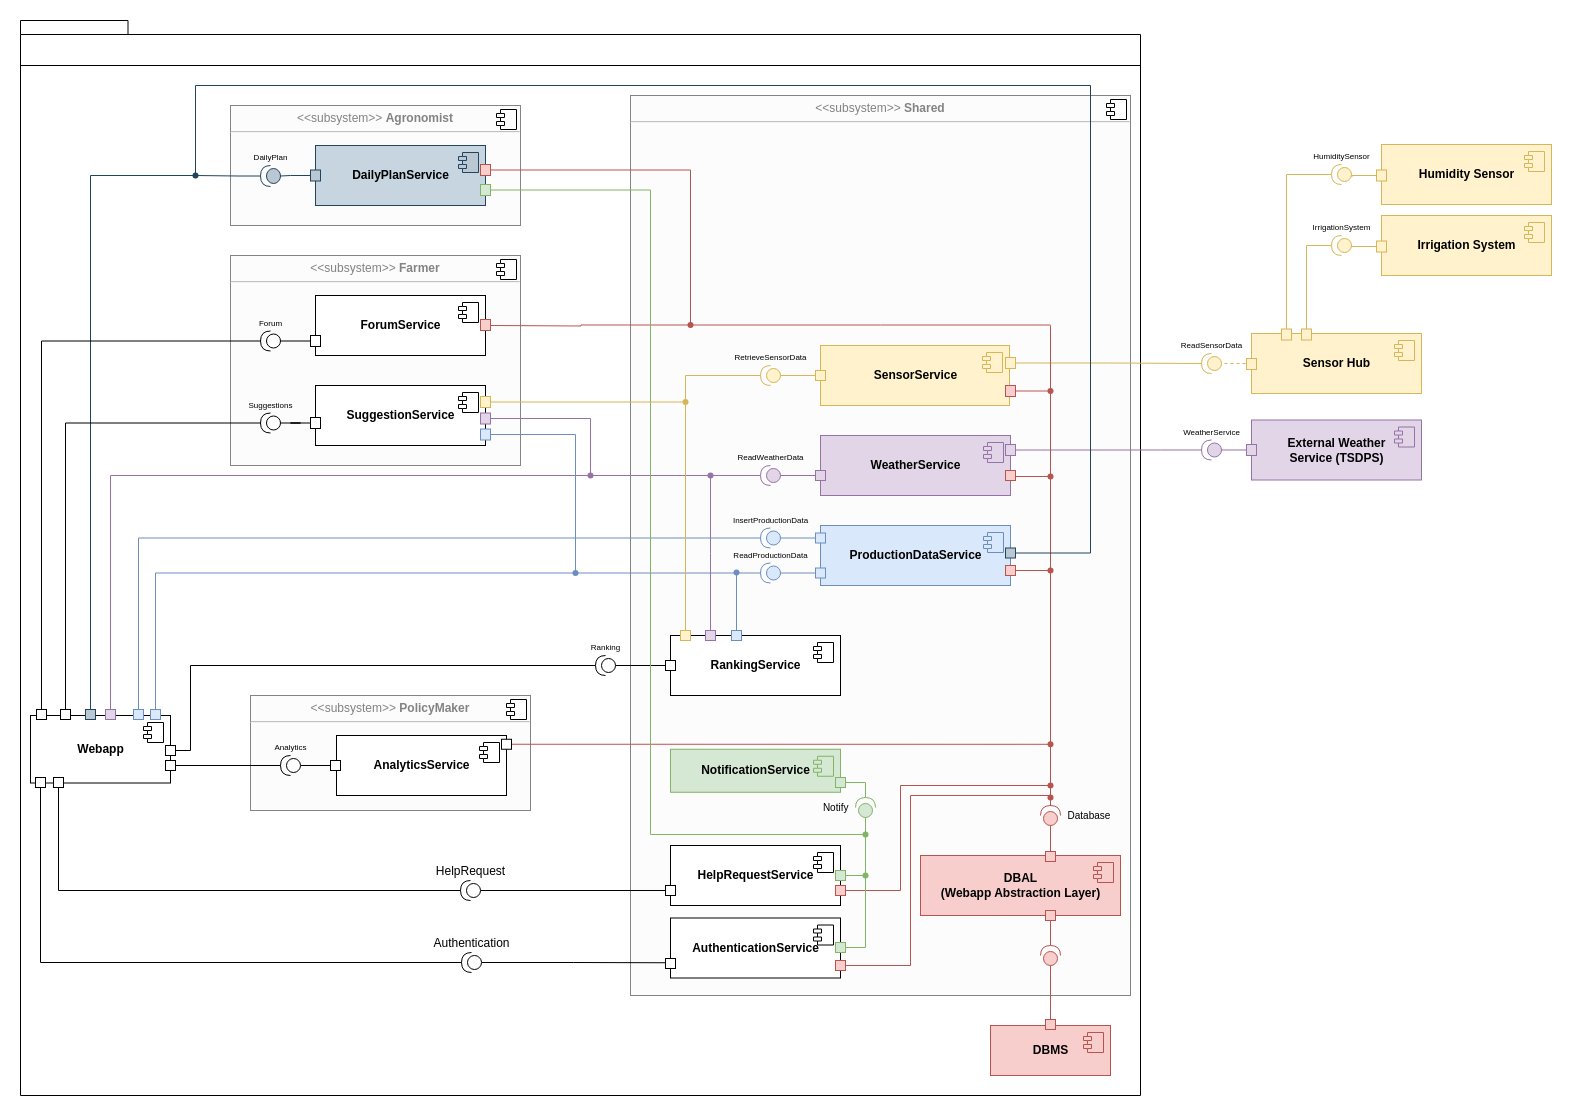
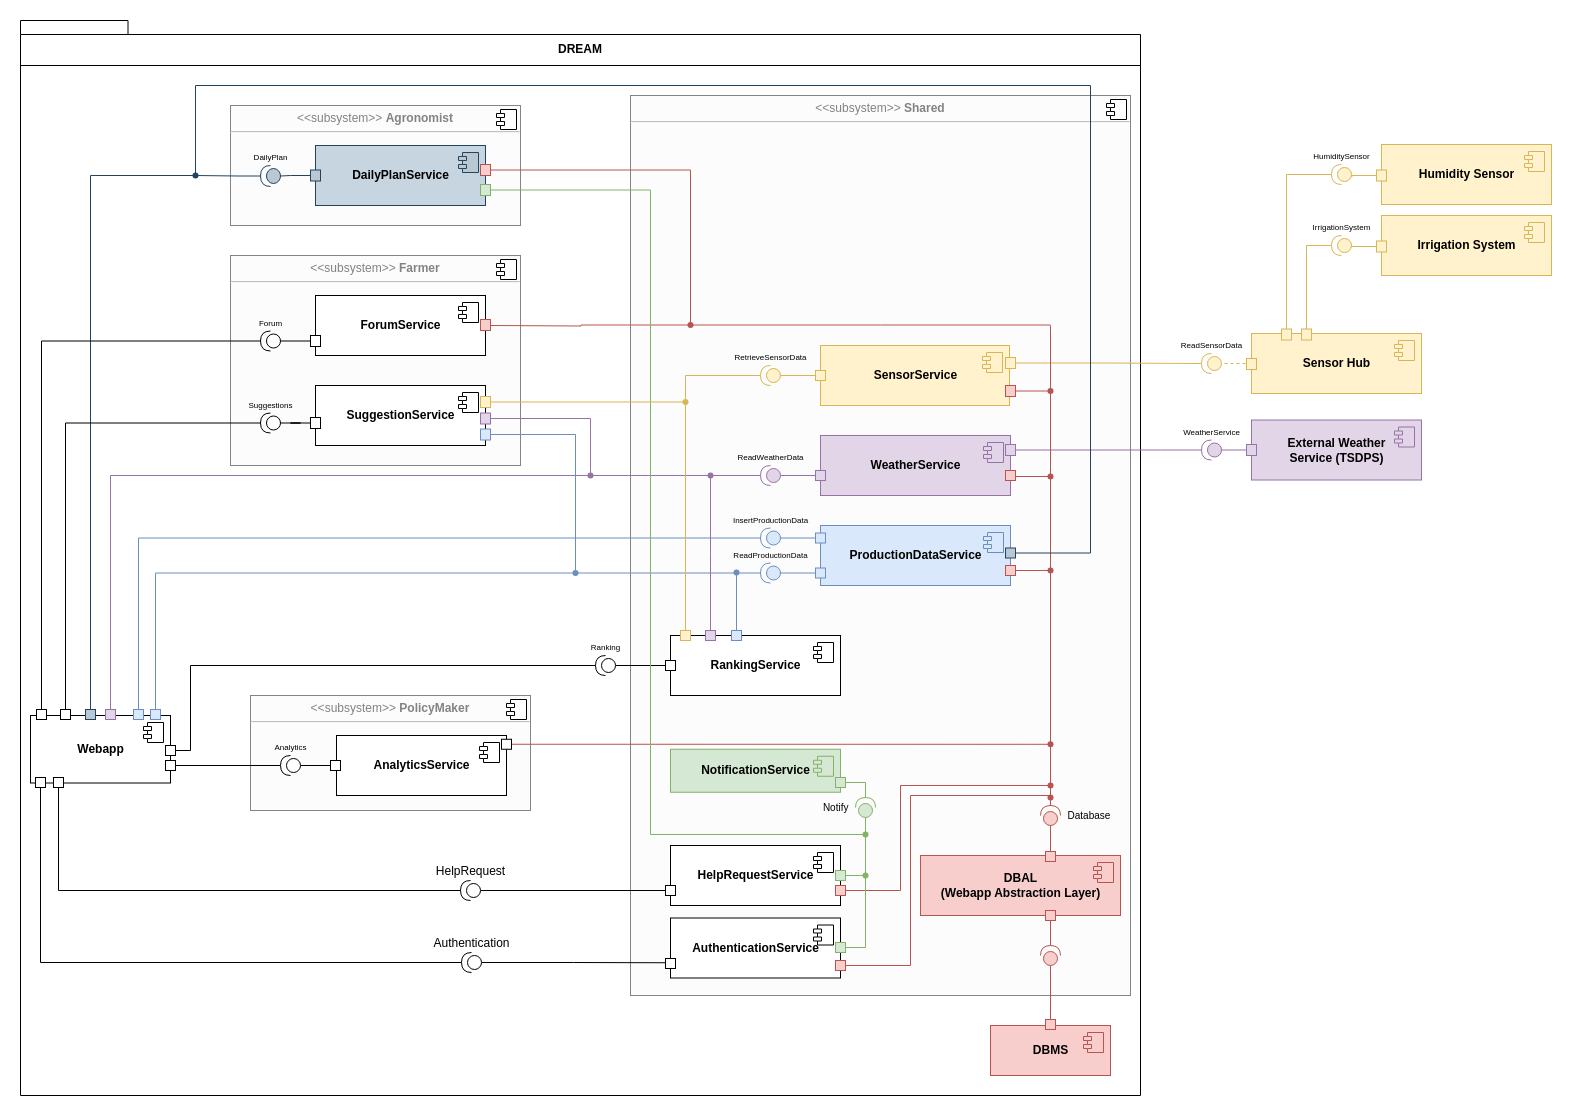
node "DREAM": added
